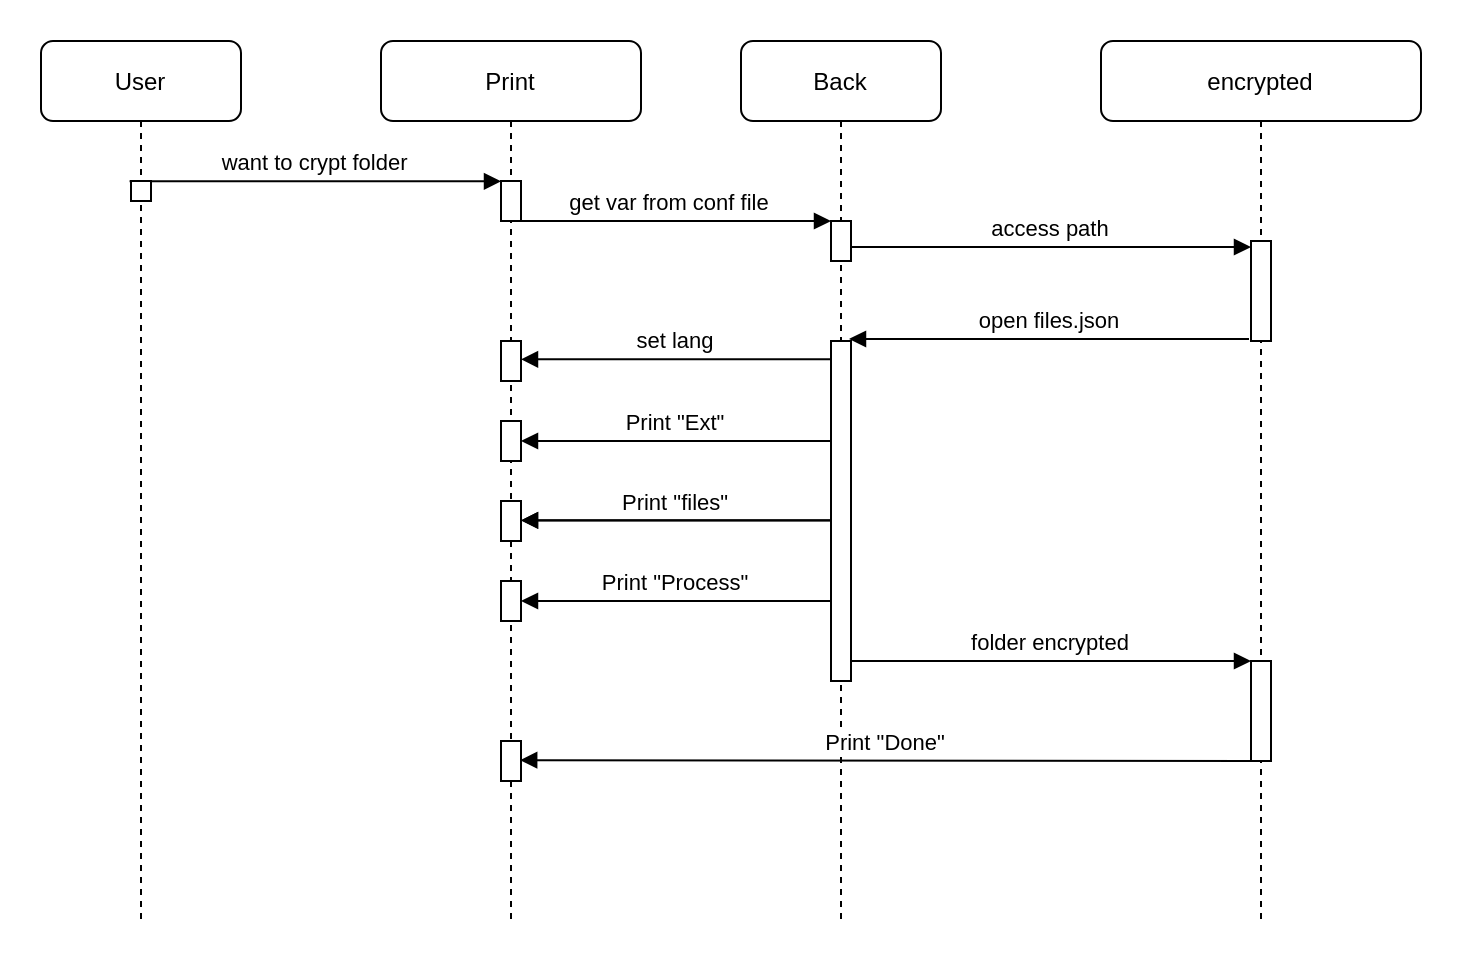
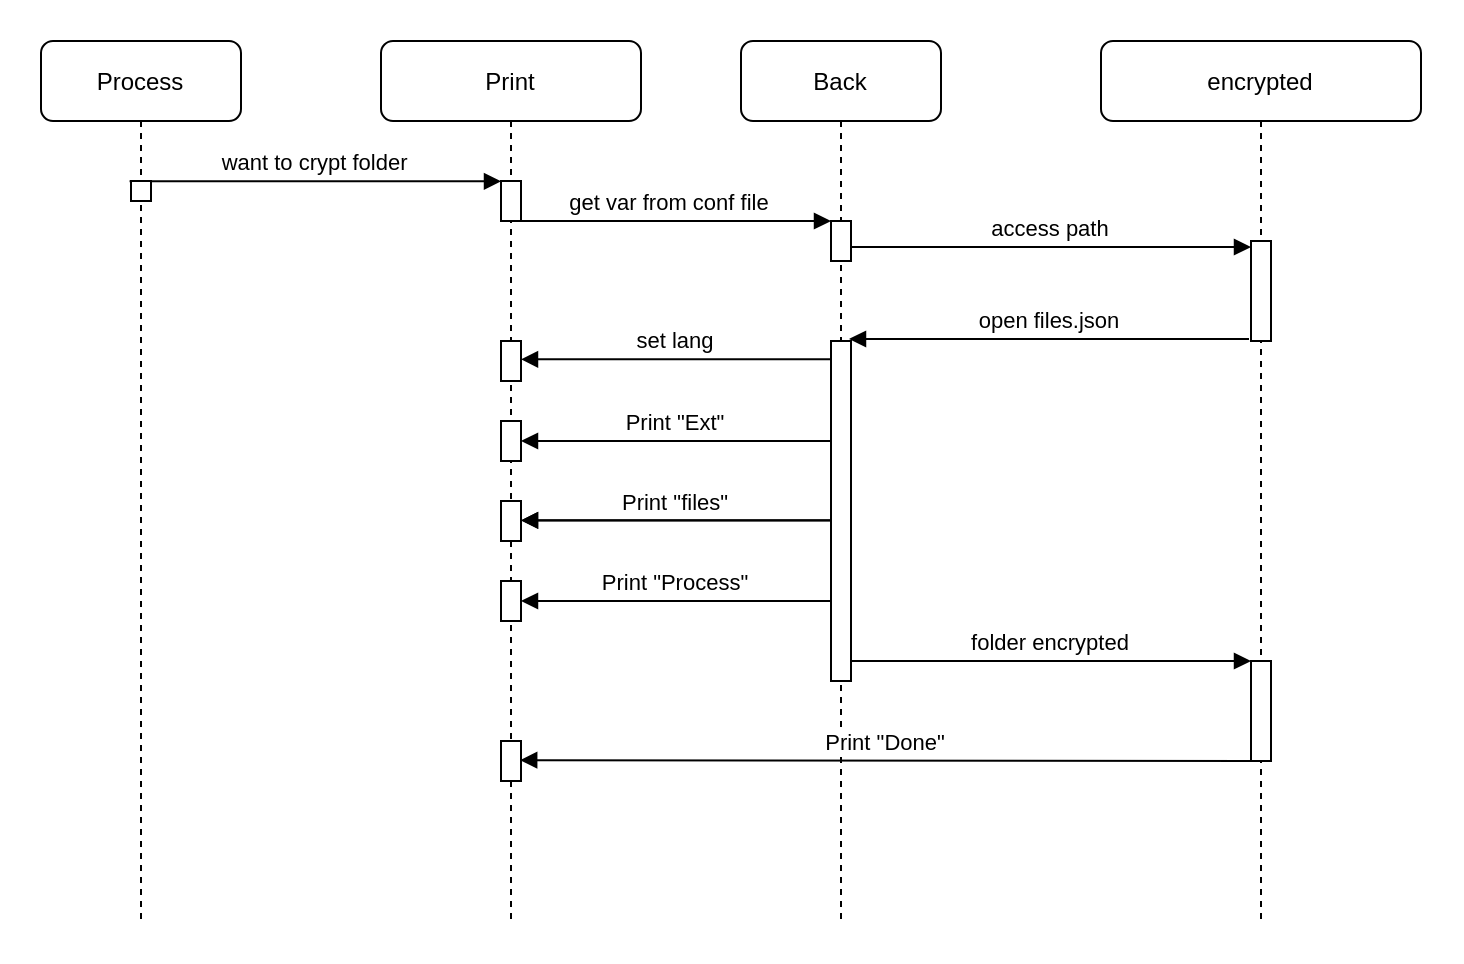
node "User": label "User" -> "Process"
